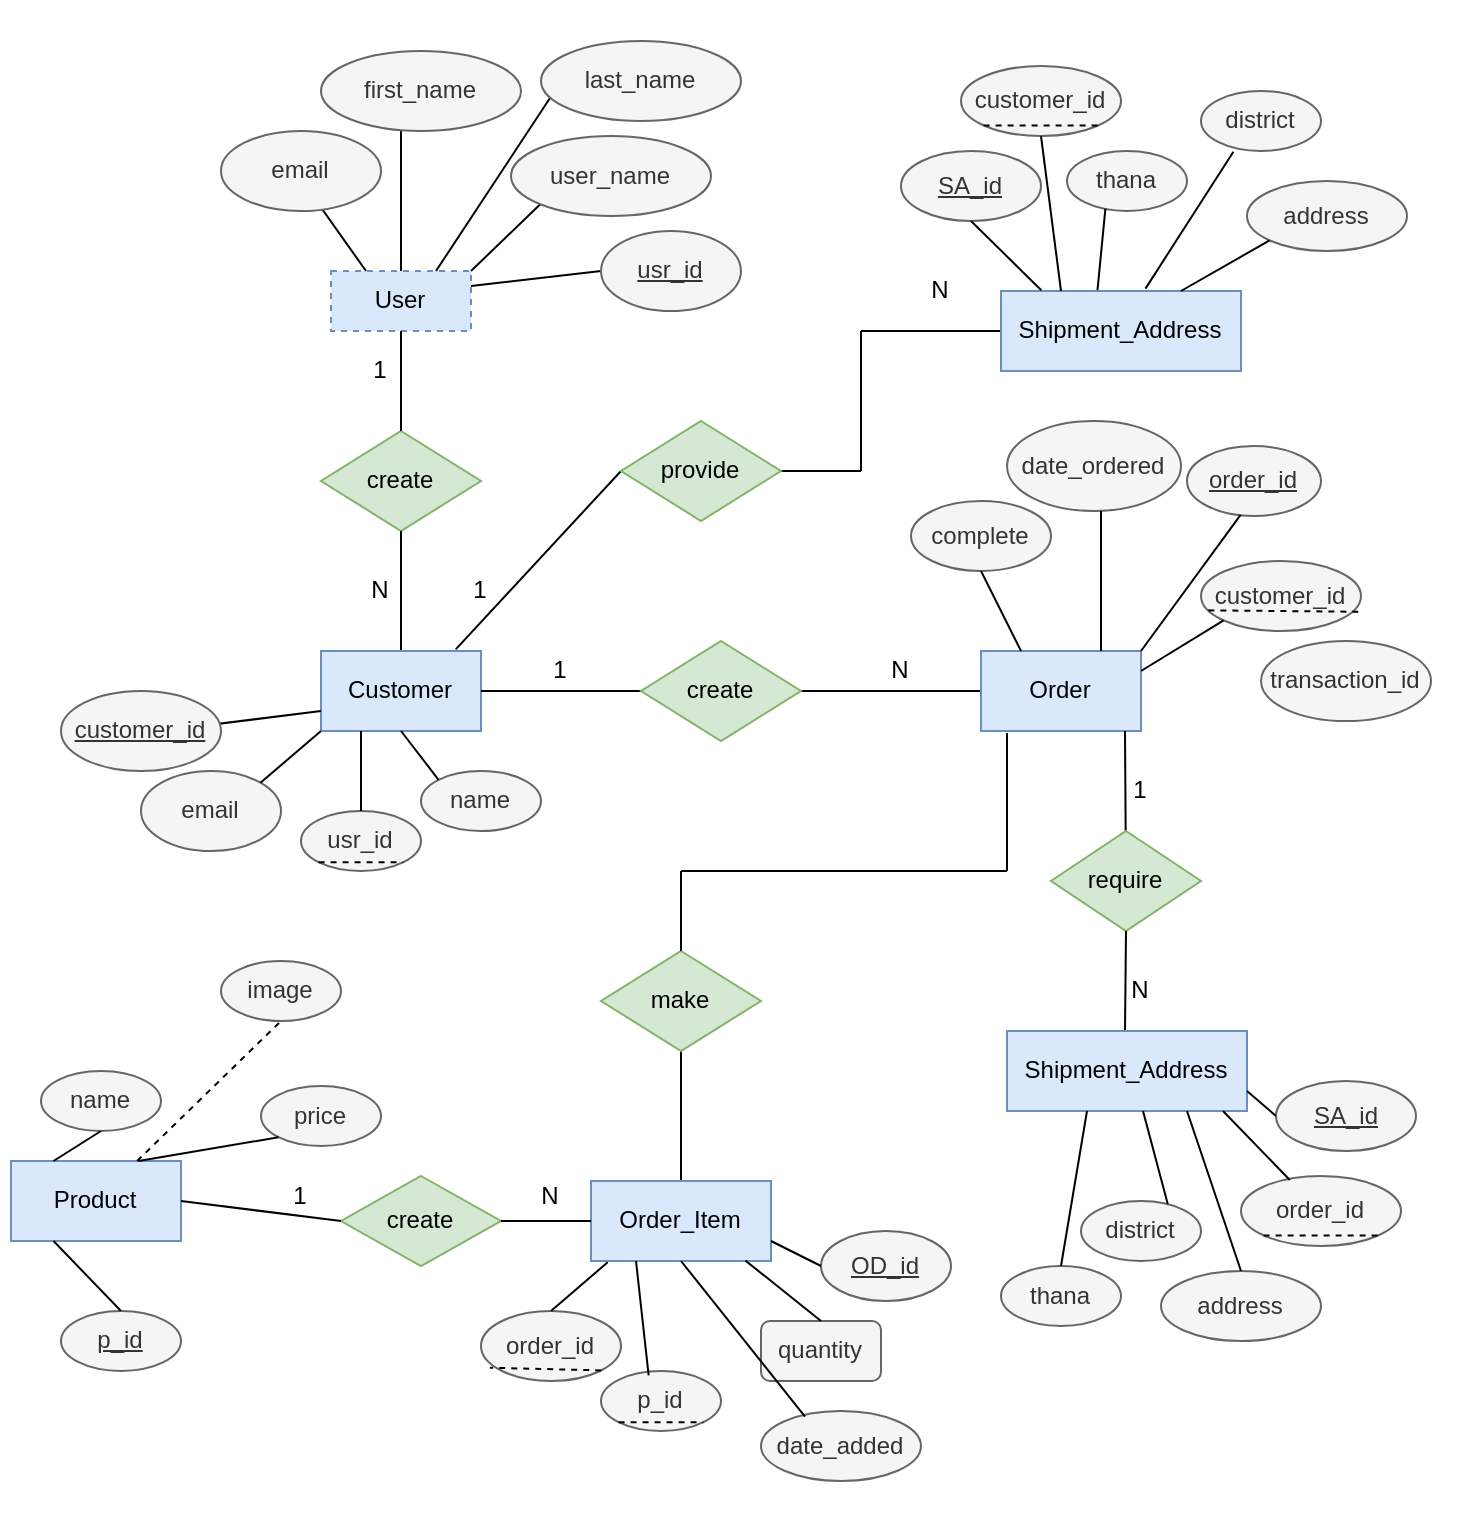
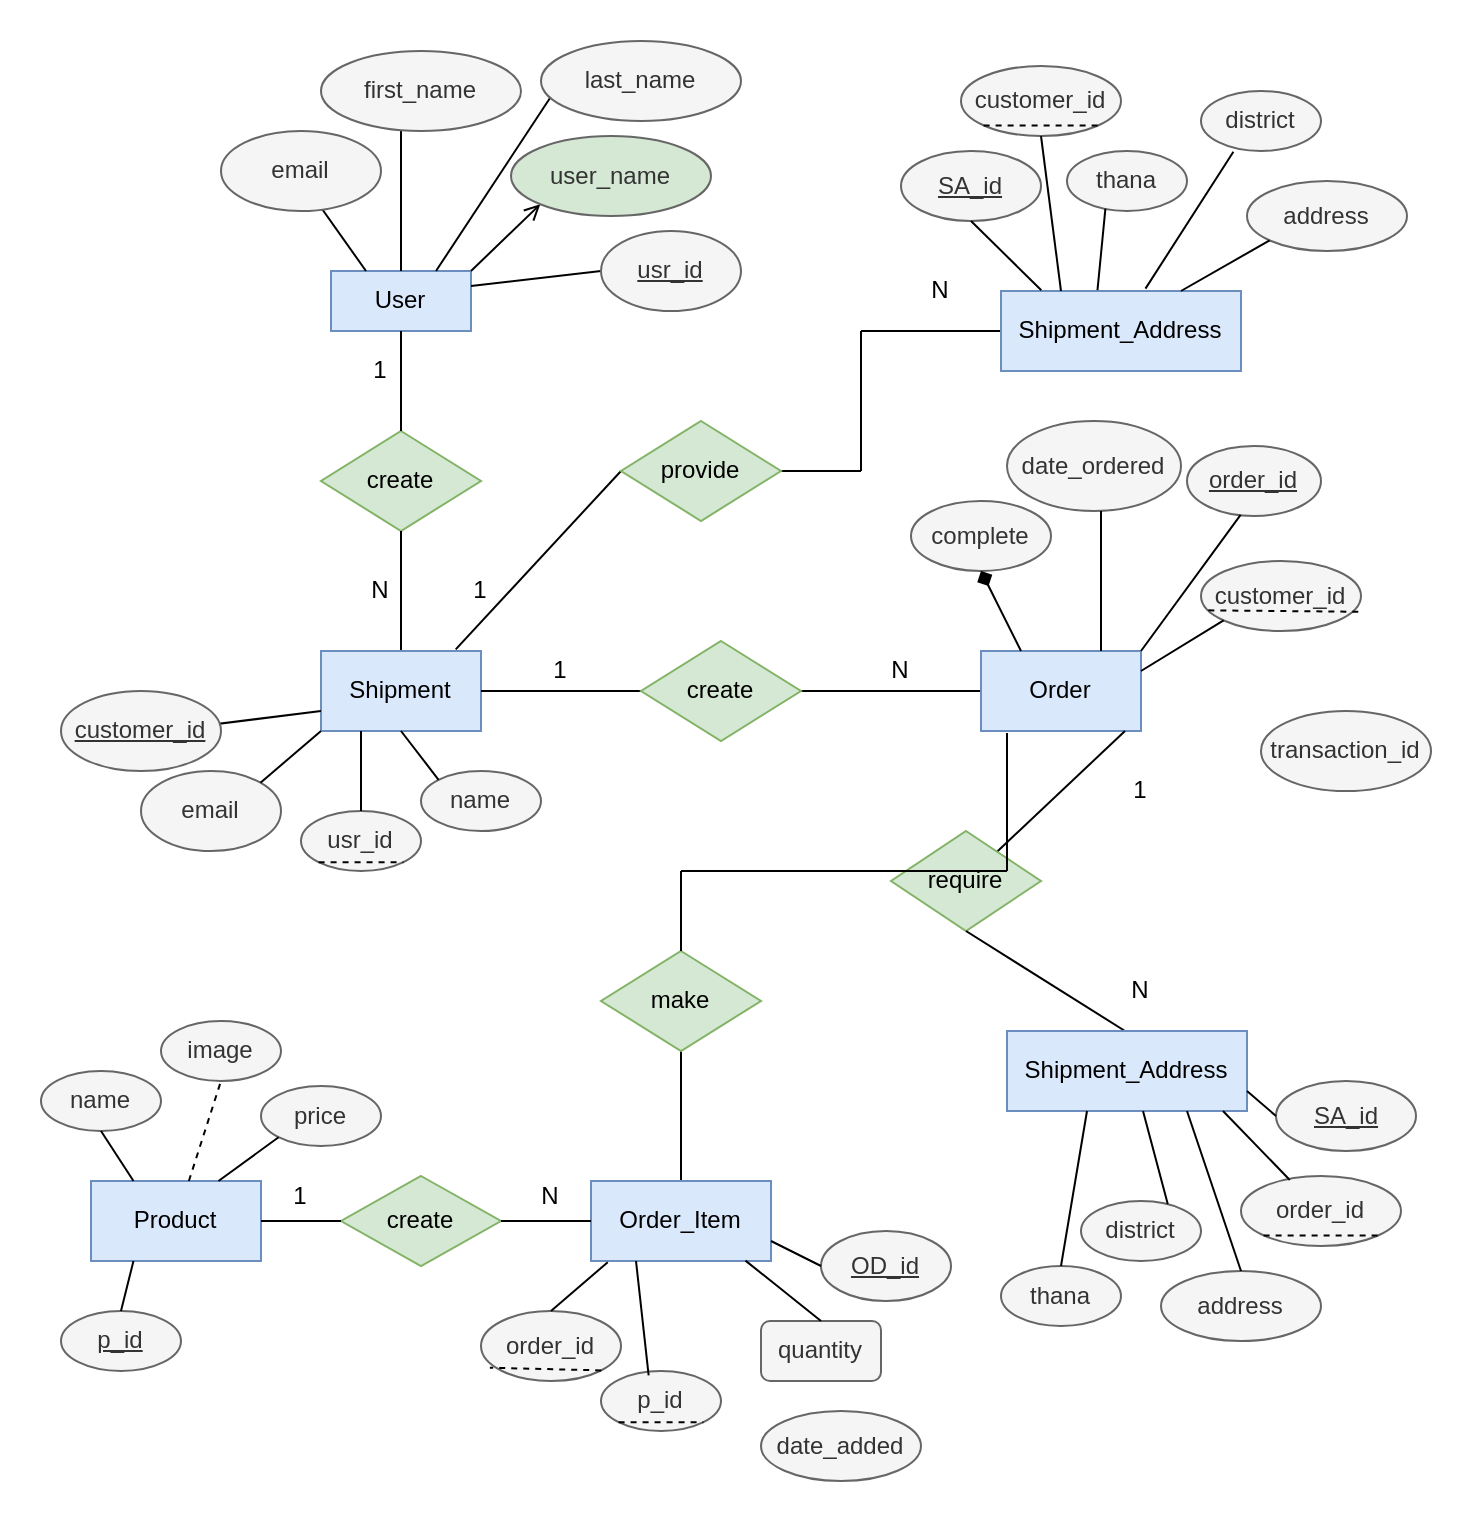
node "user_name": fillcolor #f5f5f5 -> #d5e8d4
edge "user_name" -- "User": arrowhead none -> open
node "User": style dashed -> solid
edge "complete" -- "Order": arrowhead none -> diamond
node "transaction_id": moved (1346, 681) -> (1346, 751)
node "Customer": label "Customer" -> "Shipment"
node "require": moved (1126, 881) -> (966, 881)
node "image": moved (281, 991) -> (221, 1051)
node "Product": moved (96, 1201) -> (176, 1221)
edge "Order_Item" -- "date_added": removed
